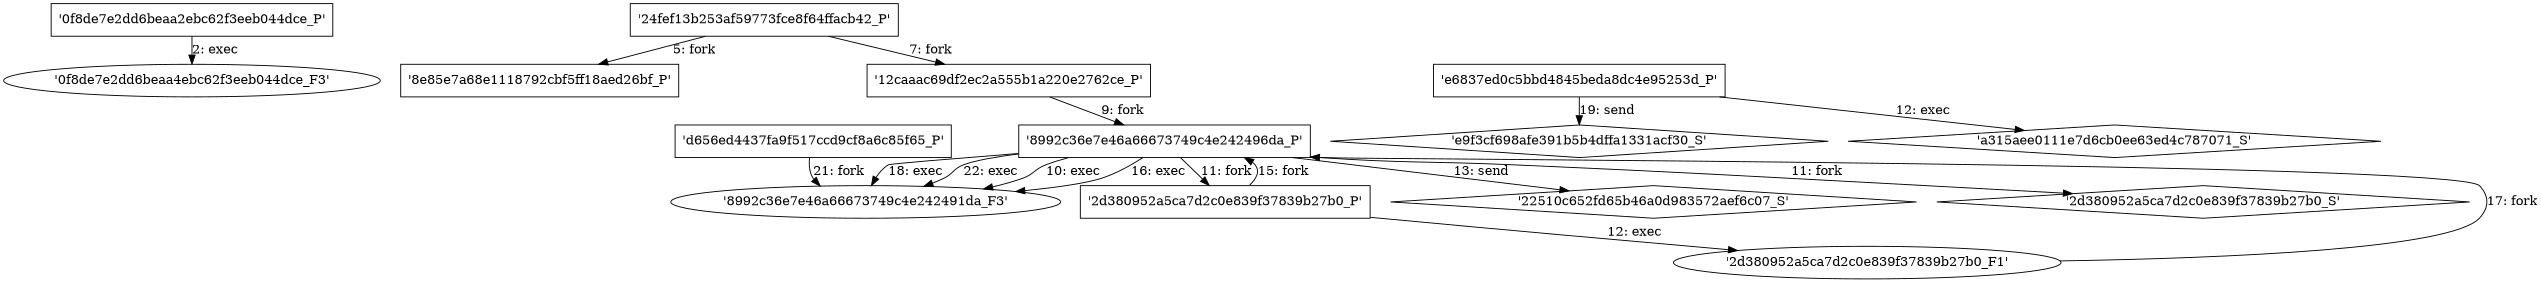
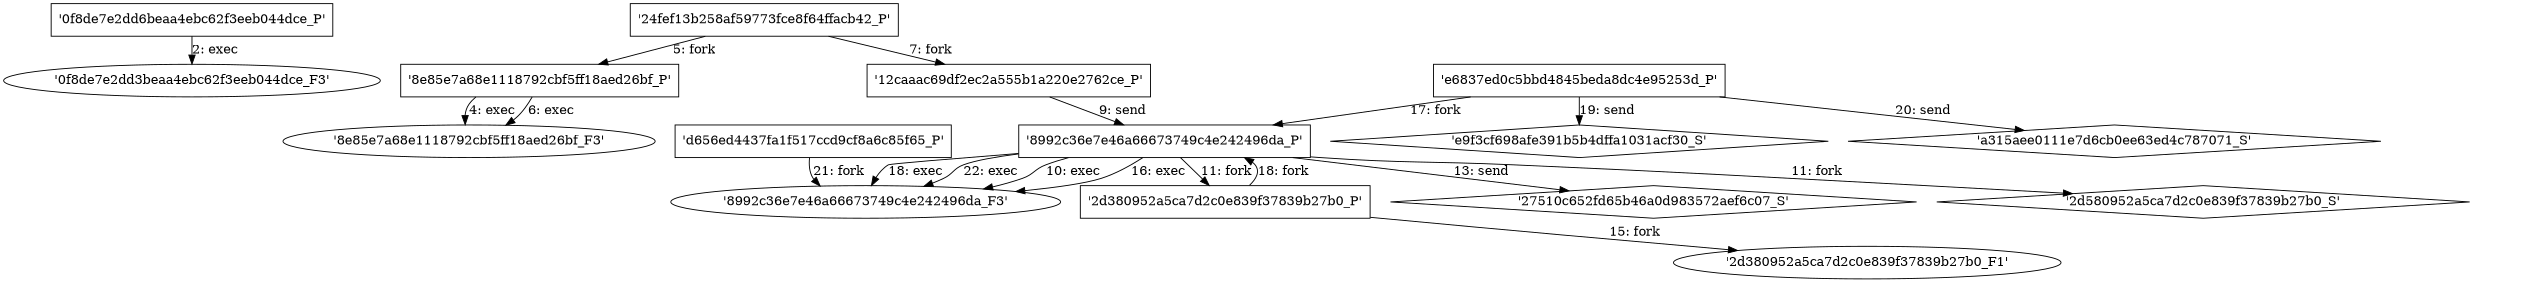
node "'0f8de7e2dd6beaa2ebc62f3eeb044dce_P'": label "'0f8de7e2dd6beaa2ebc62f3eeb044dce_P'" -> "'0f8de7e2dd6beaa4ebc62f3eeb044dce_P'"
node "'24fef13b253af59773fce8f64ffacb42_P'": label "'24fef13b253af59773fce8f64ffacb42_P'" -> "'24fef13b258af59773fce8f64ffacb42_P'"
node "'0f8de7e2dd6beaa4ebc62f3eeb044dce_F3'": label "'0f8de7e2dd6beaa4ebc62f3eeb044dce_F3'" -> "'0f8de7e2dd3beaa4ebc62f3eeb044dce_F3'"
edge "'12caaac69df2ec2a555b1a220e2762ce_P'" -> "'8992c36e7e46a66673749c4e242496da_P'": label "9: fork" -> "9: send"
edge "'e6837ed0c5bbd4845beda8dc4e95253d_P'" -> "'a315aee0111e7d6cb0ee63ed4c787071_S'": label "12: exec" -> "20: send"
node "'8e85e7a68e1118792cbf5ff18aed26bf_F3'": added
node "'d656ed4437fa9f517ccd9cf8a6c85f65_P'": label "'d656ed4437fa9f517ccd9cf8a6c85f65_P'" -> "'d656ed4437fa1f517ccd9cf8a6c85f65_P'"
node "'e9f3cf698afe391b5b4dffa1331acf30_S'": label "'e9f3cf698afe391b5b4dffa1331acf30_S'" -> "'e9f3cf698afe391b5b4dffa1031acf30_S'"
edge "'2d380952a5ca7d2c0e839f37839b27b0_F1'" -> "'8992c36e7e46a66673749c4e242496da_P'": now "'e6837ed0c5bbd4845beda8dc4e95253d_P'" -> "'8992c36e7e46a66673749c4e242496da_P'"
edge "'2d380952a5ca7d2c0e839f37839b27b0_P'" -> "'8992c36e7e46a66673749c4e242496da_P'": label "15: fork" -> "18: fork"
node "'8992c36e7e46a66673749c4e242491da_F3'": label "'8992c36e7e46a66673749c4e242491da_F3'" -> "'8992c36e7e46a66673749c4e242496da_F3'"
node "'22510c652fd65b46a0d983572aef6c07_S'": label "'22510c652fd65b46a0d983572aef6c07_S'" -> "'27510c652fd65b46a0d983572aef6c07_S'"
node "'2d380952a5ca7d2c0e839f37839b27b0_S'": label "'2d380952a5ca7d2c0e839f37839b27b0_S'" -> "'2d580952a5ca7d2c0e839f37839b27b0_S'"
edge "'2d380952a5ca7d2c0e839f37839b27b0_P'" -> "'2d380952a5ca7d2c0e839f37839b27b0_F1'": label "12: exec" -> "15: fork"
